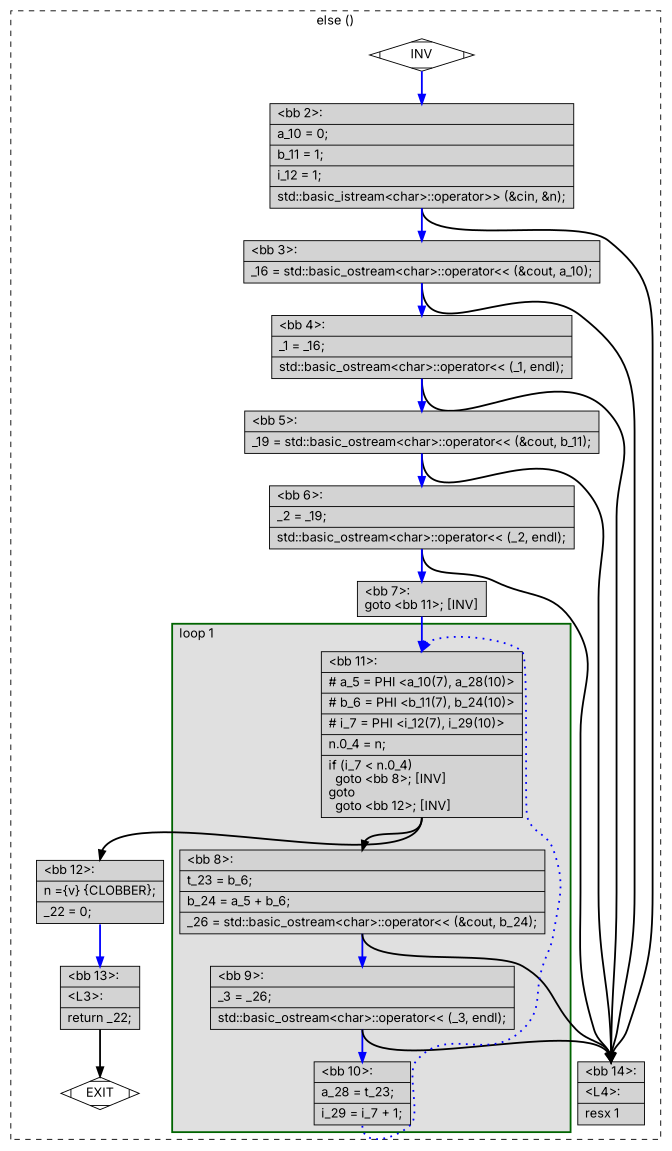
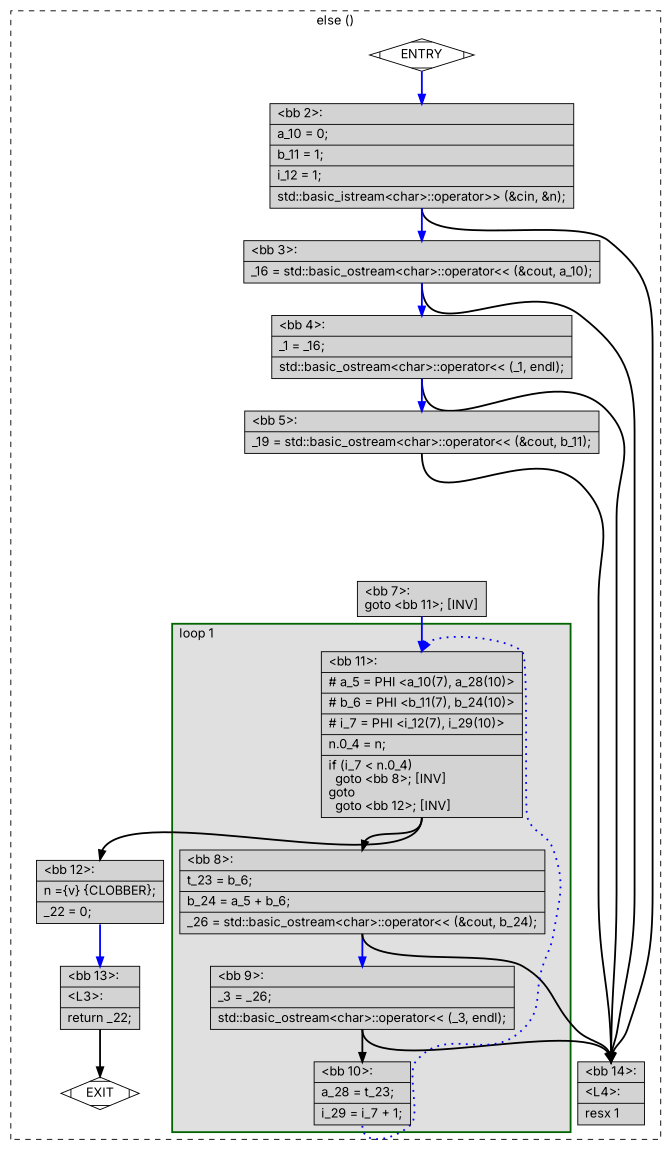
node "INV": label "INV" -> "ENTRY"
node "<bb 6>:": removed
edge "<bb 9>:" -> "<bb 10>:": color blue -> black
